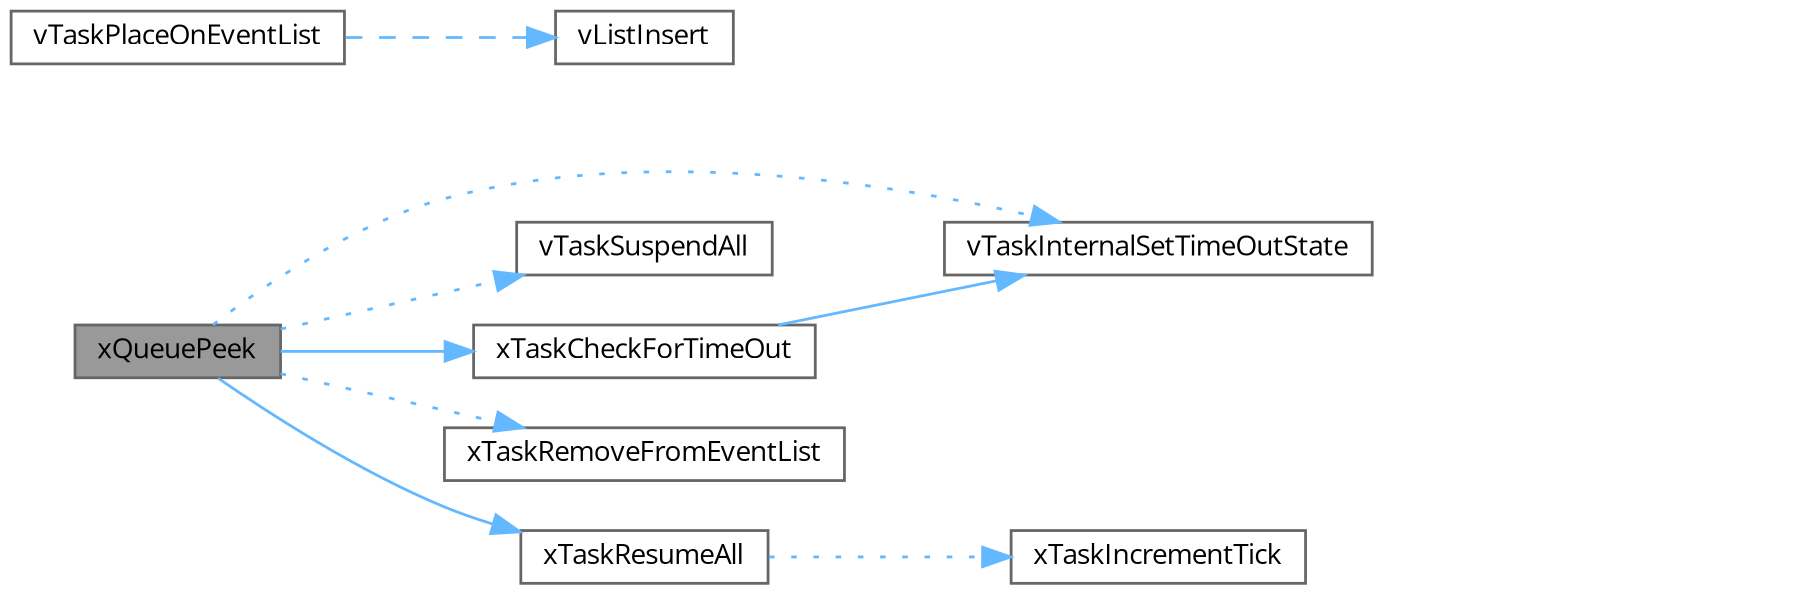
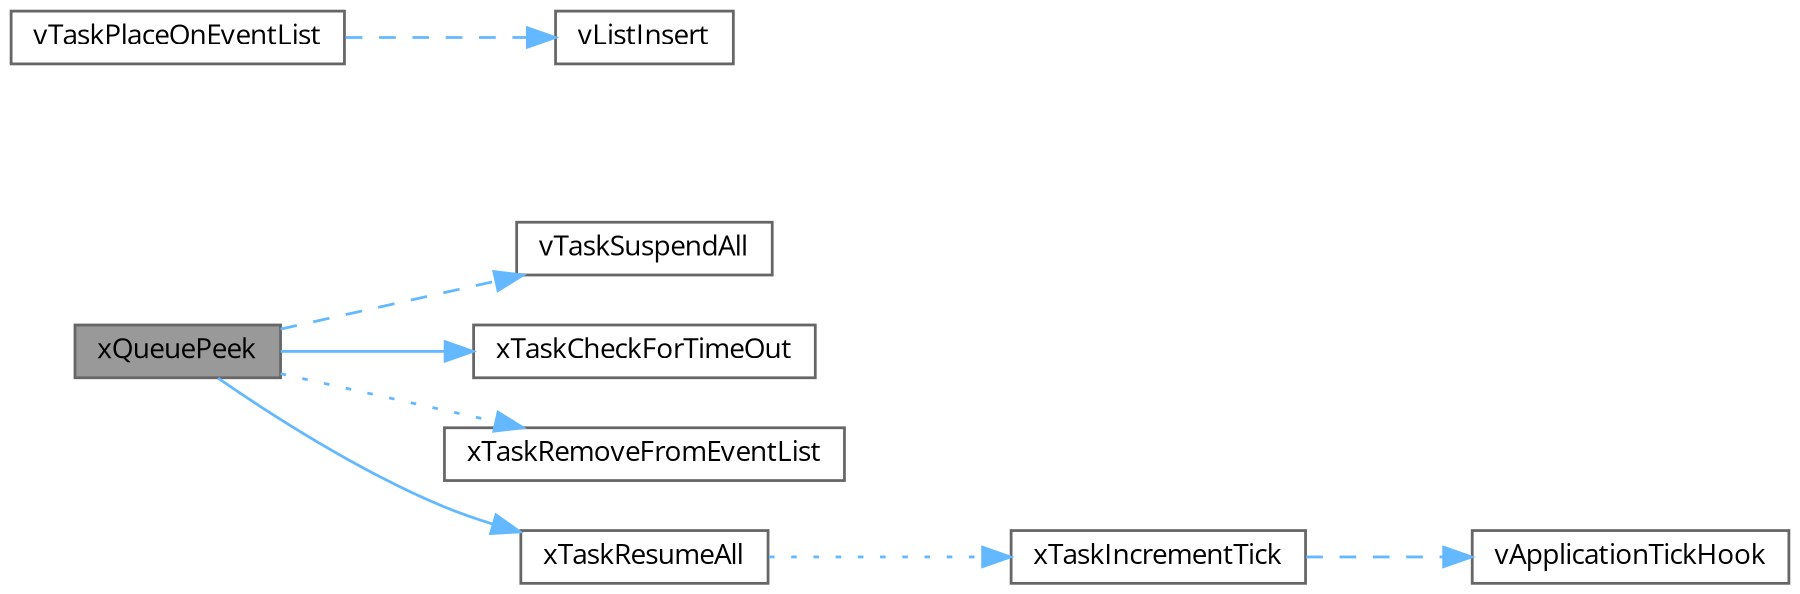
node "vTaskInternalSetTimeOutState": removed
edge "xQueuePeek" -> "vTaskSuspendAll": style dotted -> dashed
node "vApplicationTickHook": added
